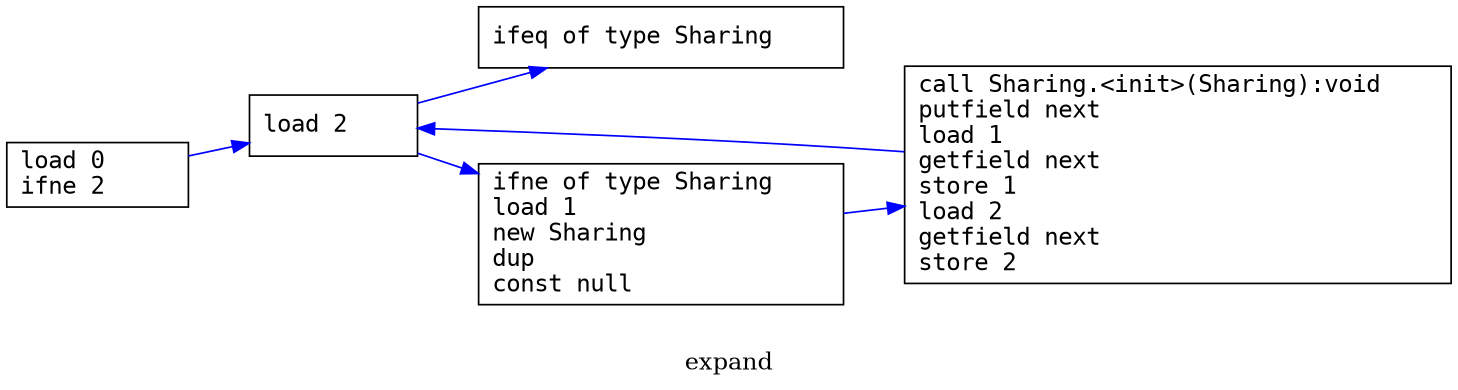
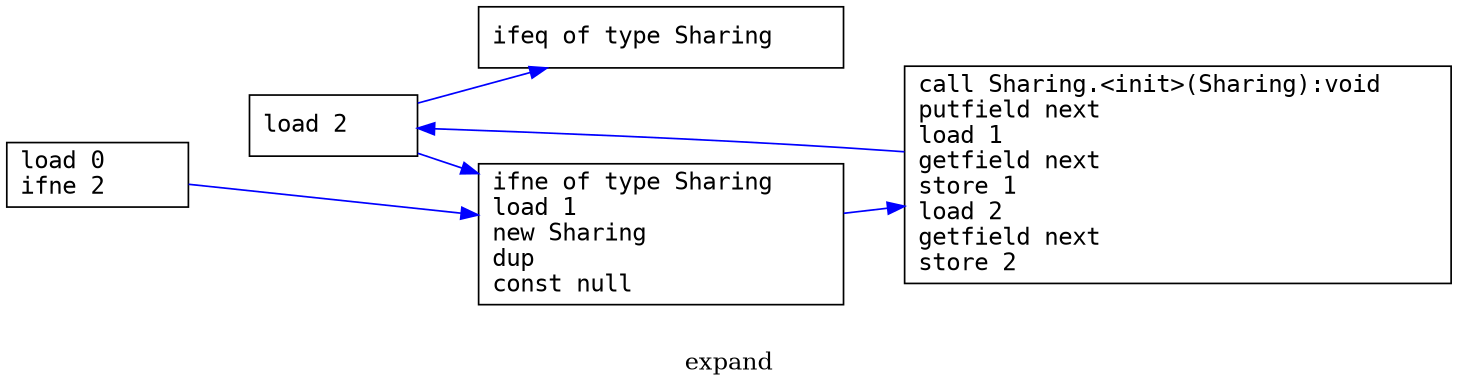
edge "load 0 ifne 2" -> "load 2": now "load 0 ifne 2" -> "ifne of type Sharing load 1 new Sharing dup const null"
